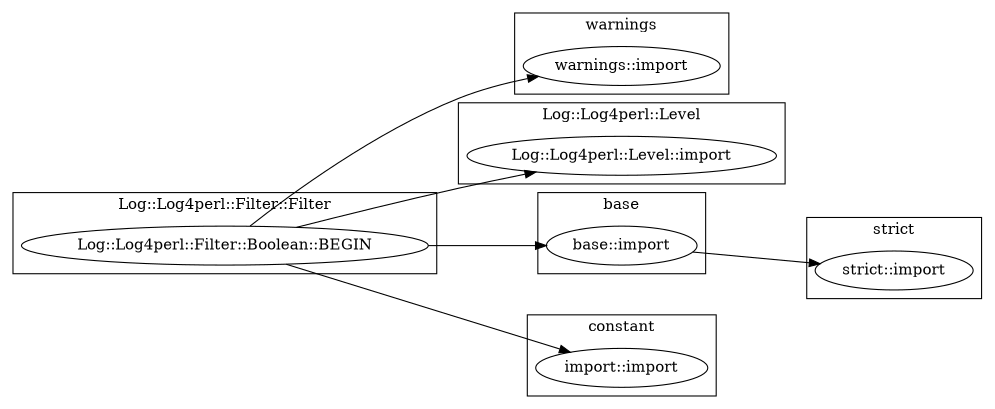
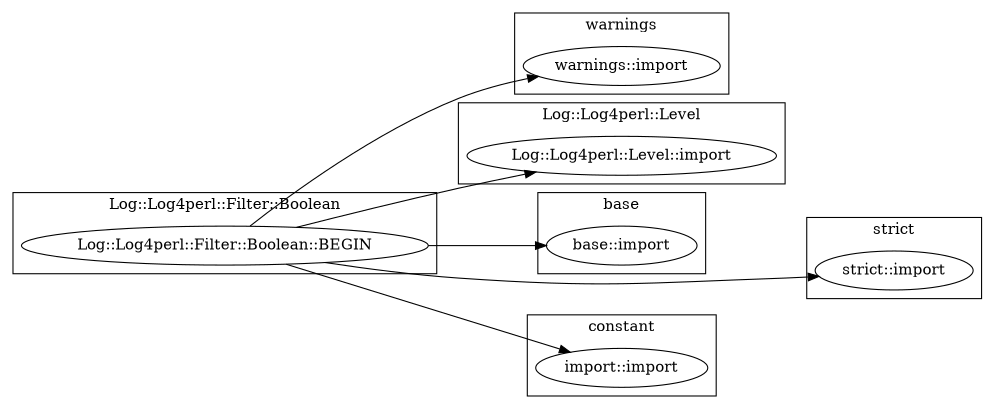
cluster "Log::Log4perl::Filter::Filter": label "Log::Log4perl::Filter::Filter" -> "Log::Log4perl::Filter::Boolean"
edge "base::import" -> "strict::import": now "Log::Log4perl::Filter::Boolean::BEGIN" -> "strict::import"
